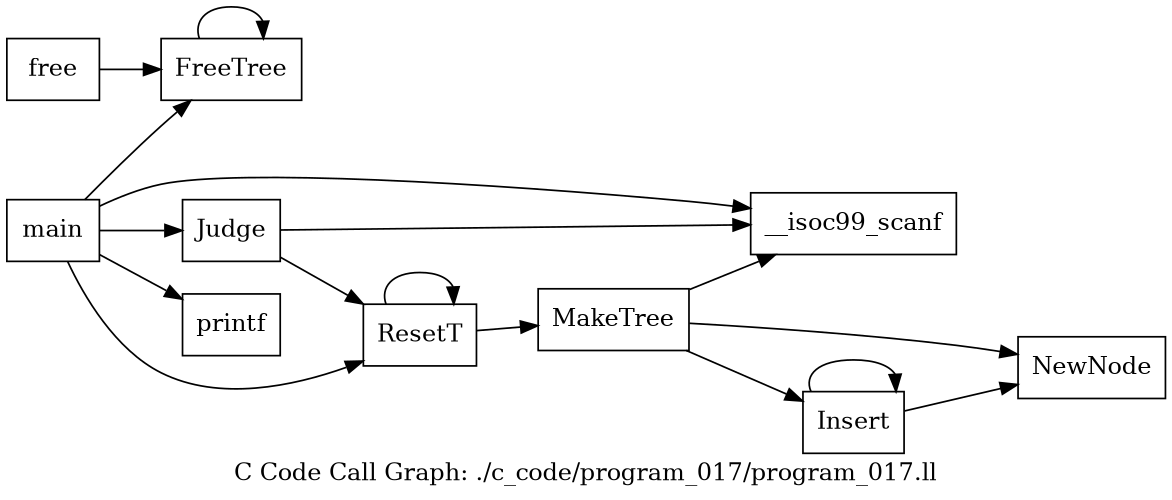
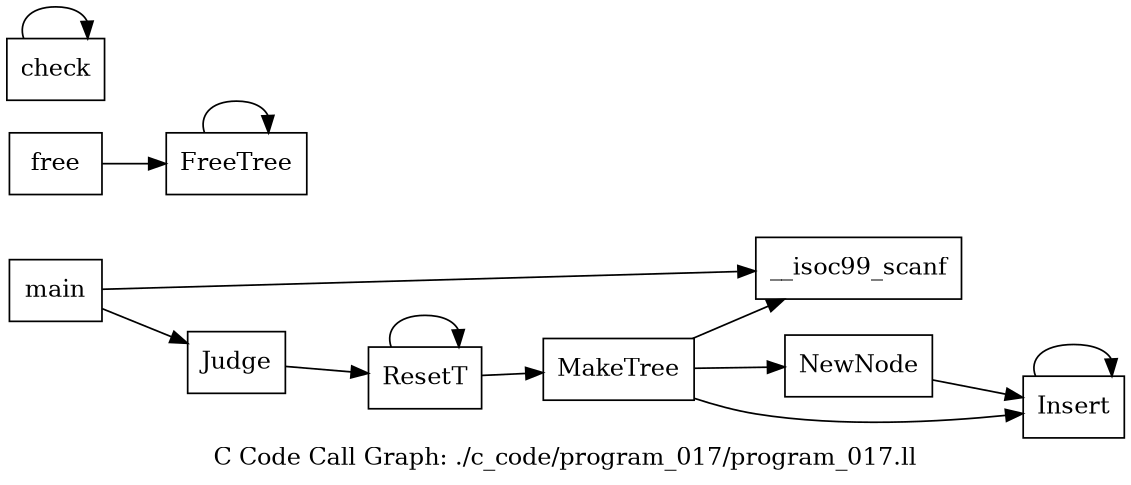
node "check": added
edge "main" -> "FreeTree": removed
edge "Judge" -> "__isoc99_scanf": removed
node "printf": removed
edge "main" -> "ResetT": removed
edge "Insert" -> "NewNode": reversed
